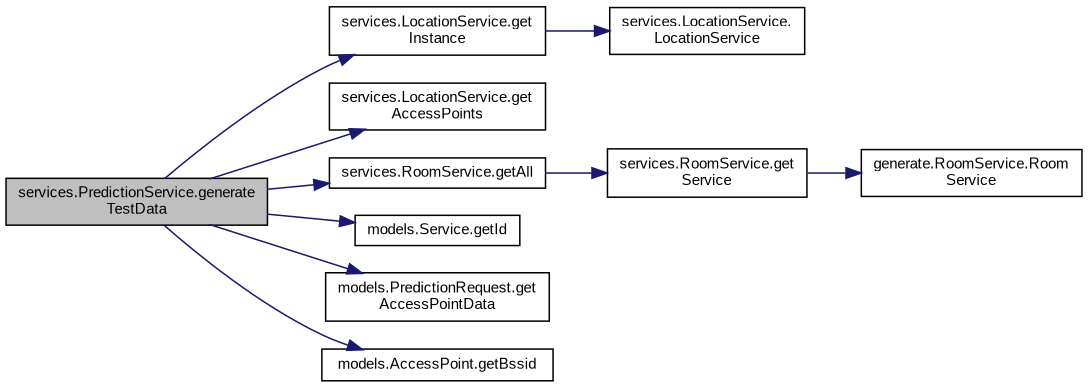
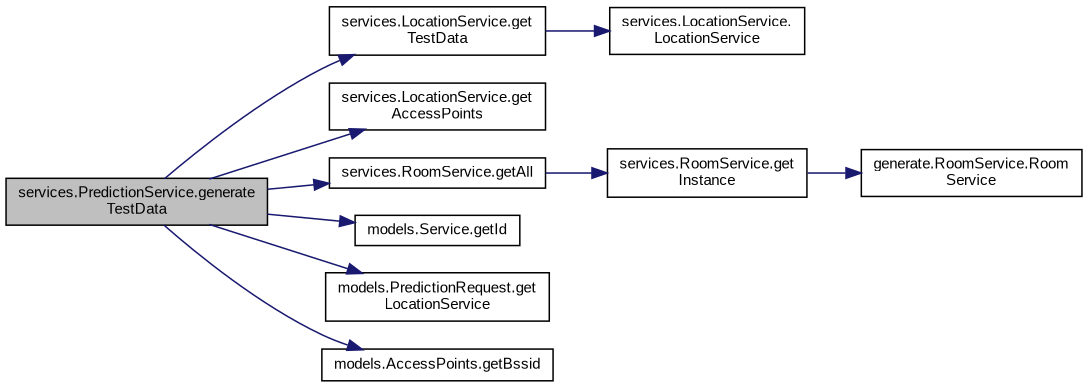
node "services.LocationService.get Instance": label "services.LocationService.get Instance" -> "services.LocationService.get TestData"
node "services.RoomService.get Service": label "services.RoomService.get Service" -> "services.RoomService.get Instance"
node "models.PredictionRequest.get AccessPointData": label "models.PredictionRequest.get AccessPointData" -> "models.PredictionRequest.get LocationService"
node "models.AccessPoint.getBssid": label "models.AccessPoint.getBssid" -> "models.AccessPoints.getBssid"
